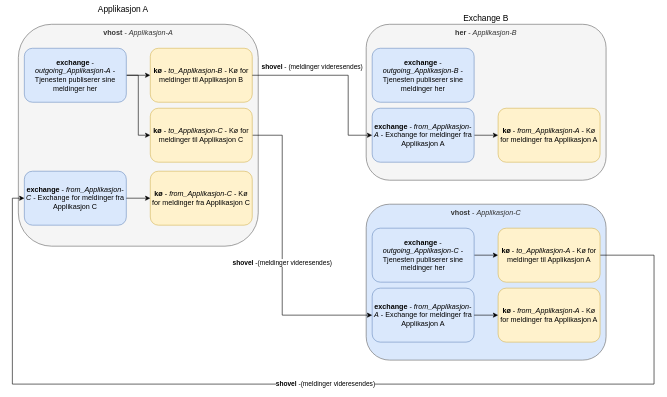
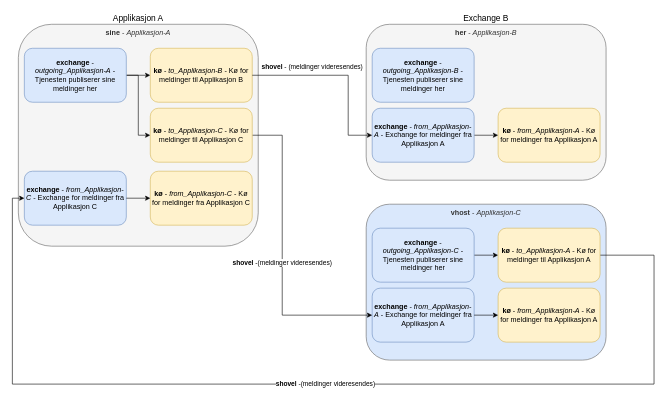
node "Applikasjon A": moved (123, 9) -> (138, 18)
node "vhost - Applikasjon-A": label "vhost - Applikasjon-A" -> "sine - Applikasjon-A"
